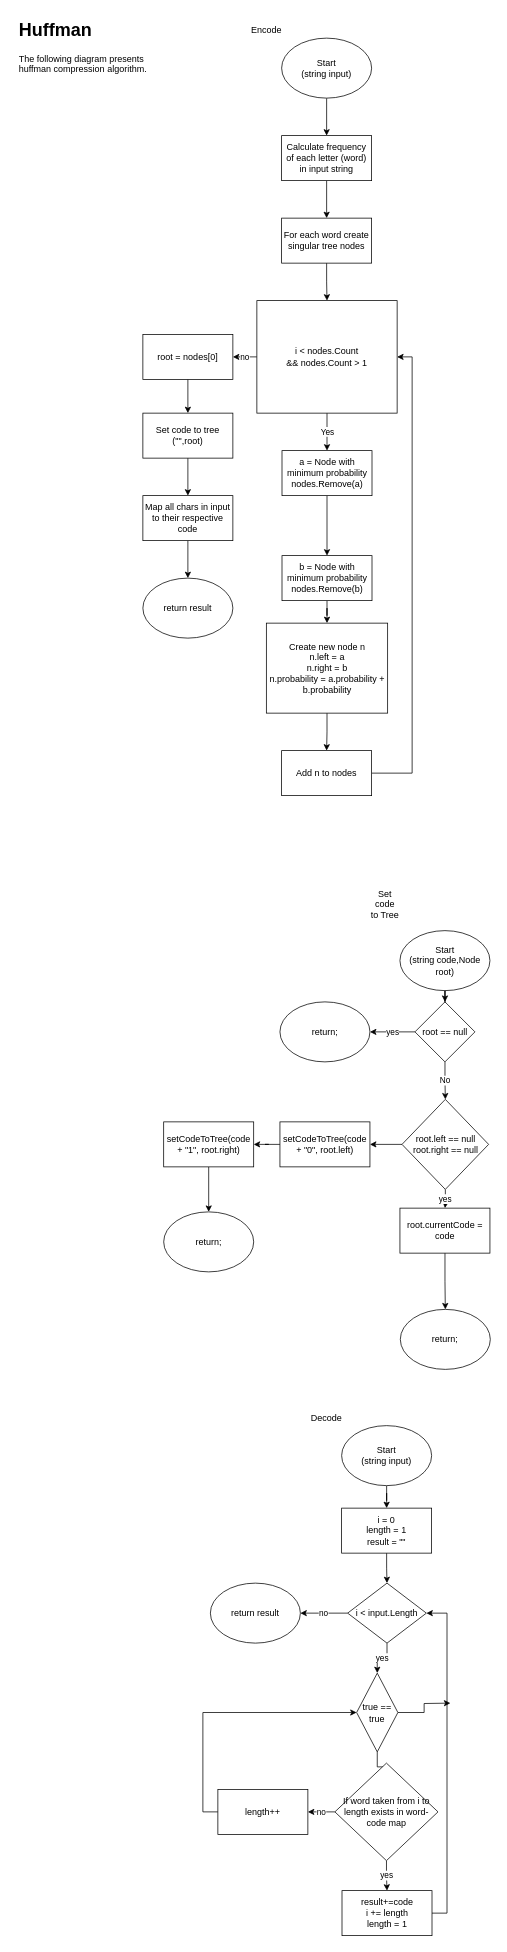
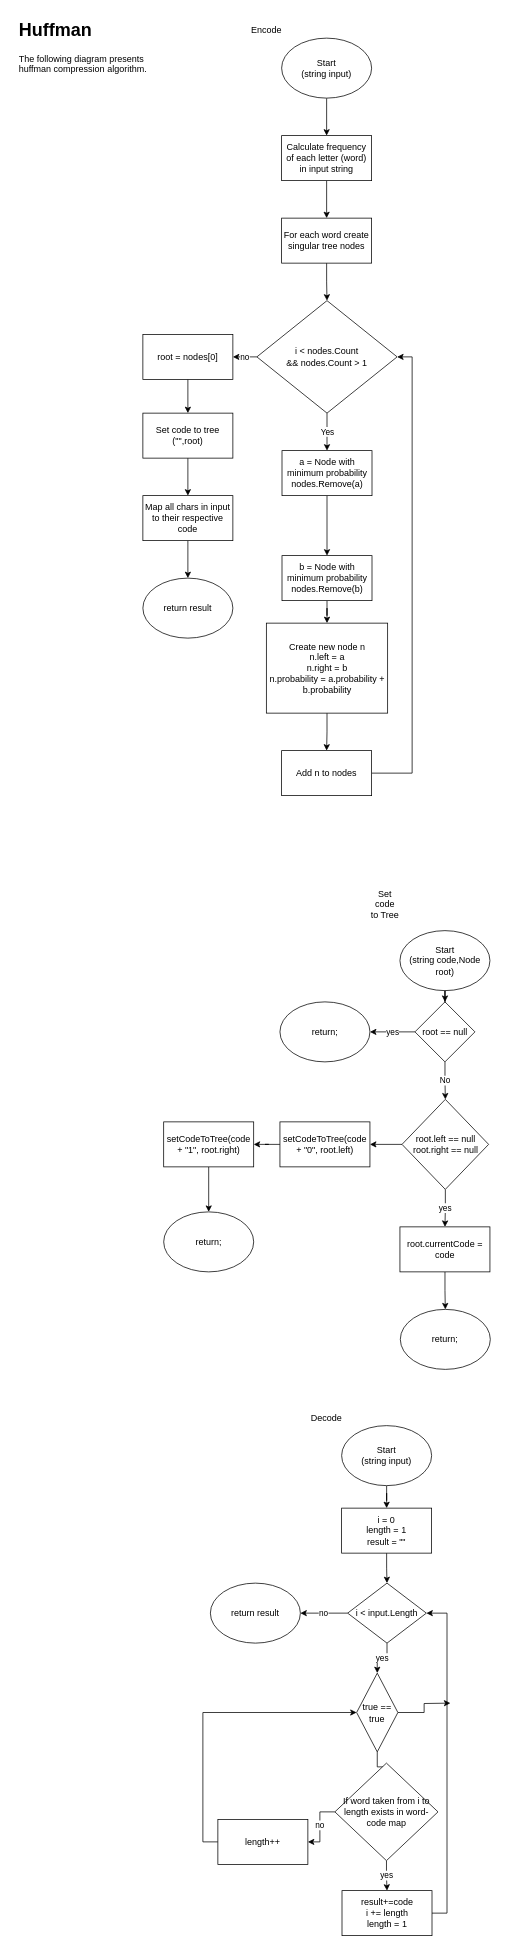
node "i < nodes.Count && nodes.Count > 1": shape rectangle -> diamond
node "root.currentCode = code": moved (445, 1230) -> (445, 1249)
node "length++": moved (263, 1812) -> (263, 1842)
